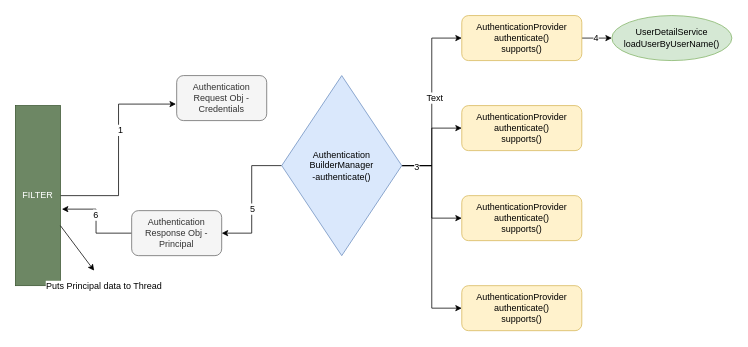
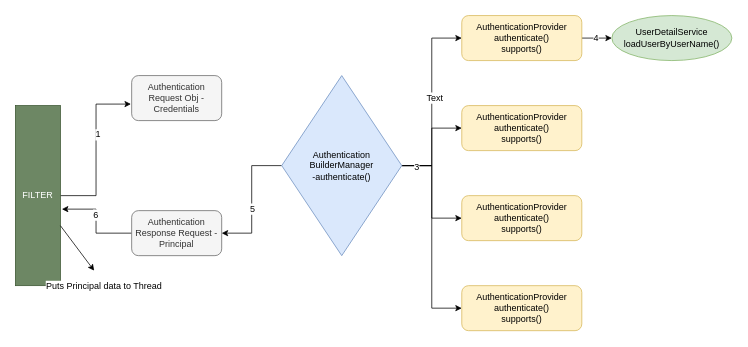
node "Authentication Request Obj - Credentials": moved (222, 98) -> (177, 98)
node "Authentication Response Obj - Principal": label "Authentication Response Obj - Principal" -> "Authentication Response Request - Principal"
